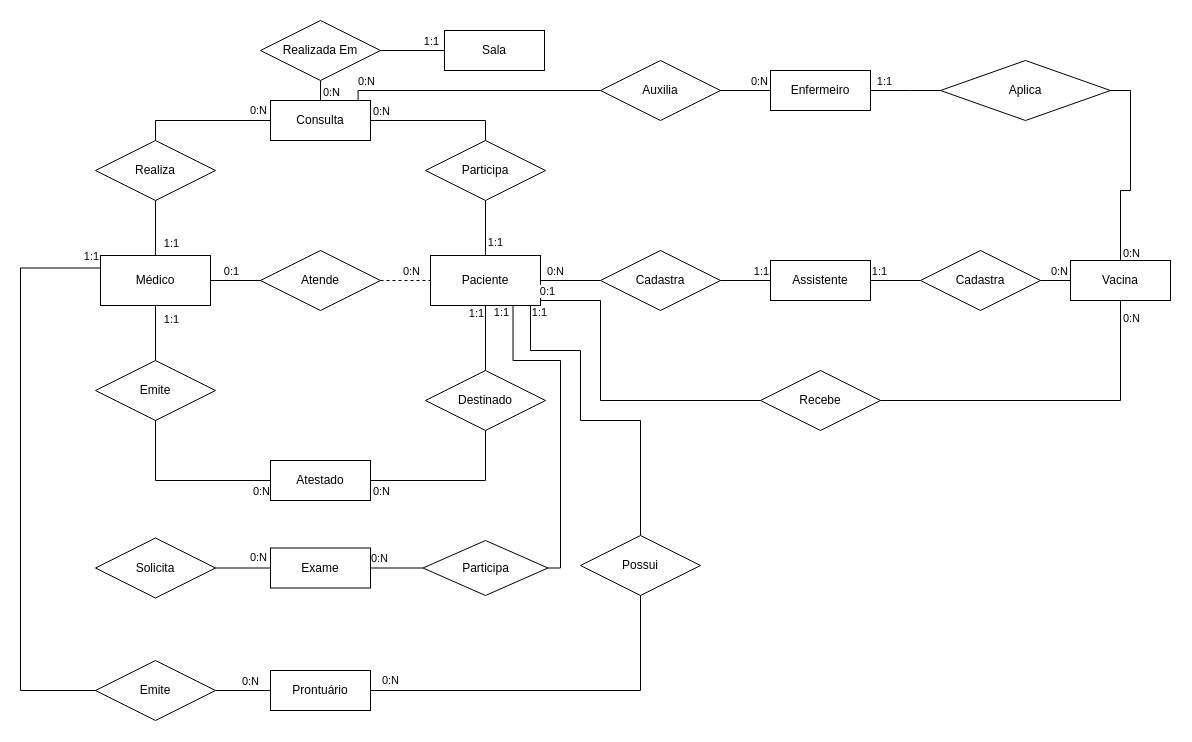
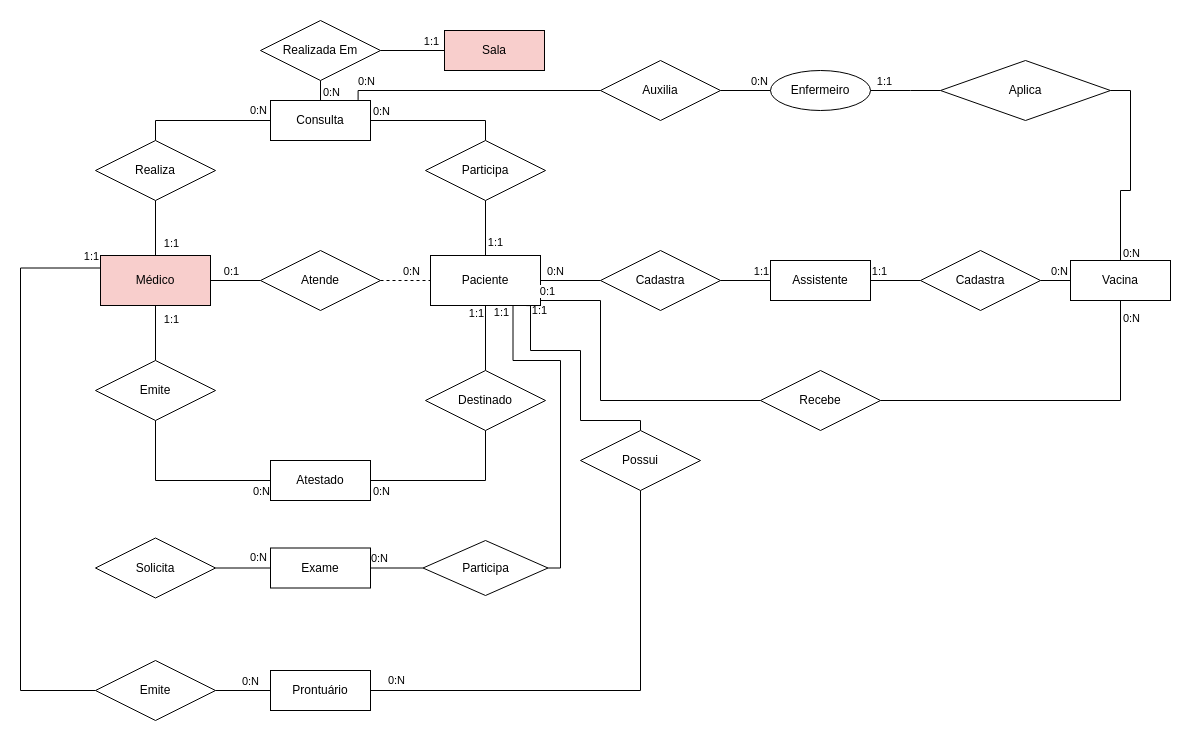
node "Sala": fillcolor #ffffff -> #f8cecc
node "Enfermeiro": shape rectangle -> ellipse
node "Médico": fillcolor #ffffff -> #f8cecc
node "Possui": moved (641, 566) -> (641, 461)
